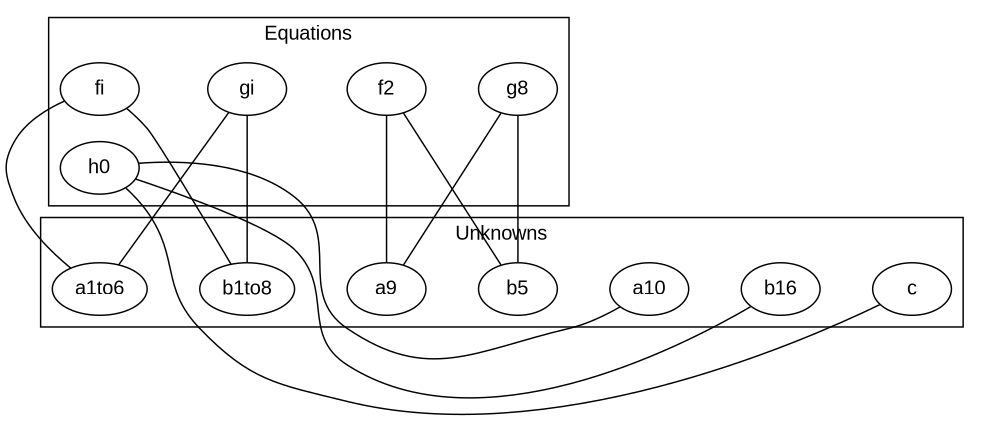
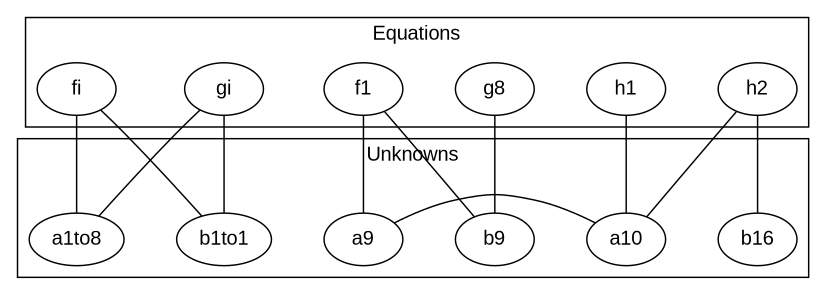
node "f2": label "f2" -> "f1"
node "h1": added
node "h0": label "h0" -> "h2"
edge "g8" -- "a9": now "a10" -- "a9"
node "a1to6": label "a1to6" -> "a1to8"
node "b1to8": label "b1to8" -> "b1to1"
node "b5": label "b5" -> "b9"
node "c": removed
